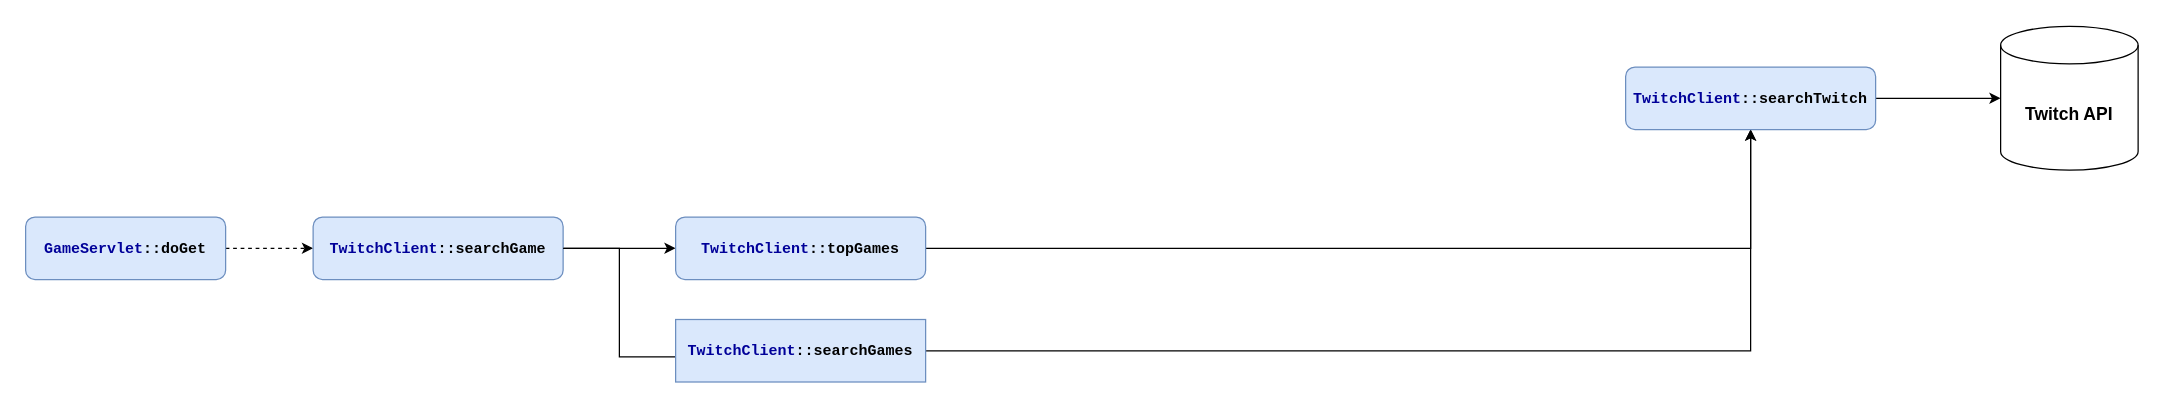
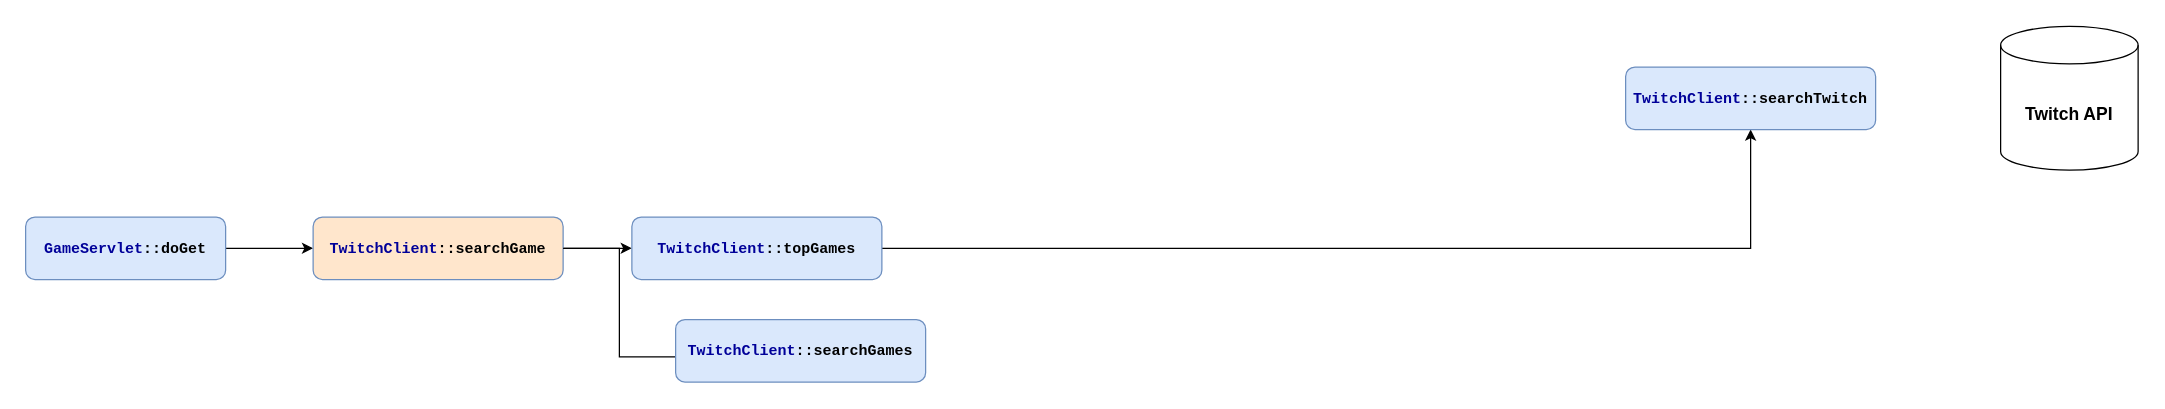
edge "TwitchClient::searchTwitch" -> "Twitch API": removed
edge "GameServlet::doGet" -> "TwitchClient::searchGame": style dashed -> solid
node "TwitchClient::searchGame": fillcolor #dae8fc -> #ffe6cc
node "TwitchClient::topGames": moved (801, 248) -> (757, 248)
node "TwitchClient::searchGames": shape rectangle -> rounded rectangle
edge "TwitchClient::searchGames" -> "TwitchClient::searchTwitch": removed
